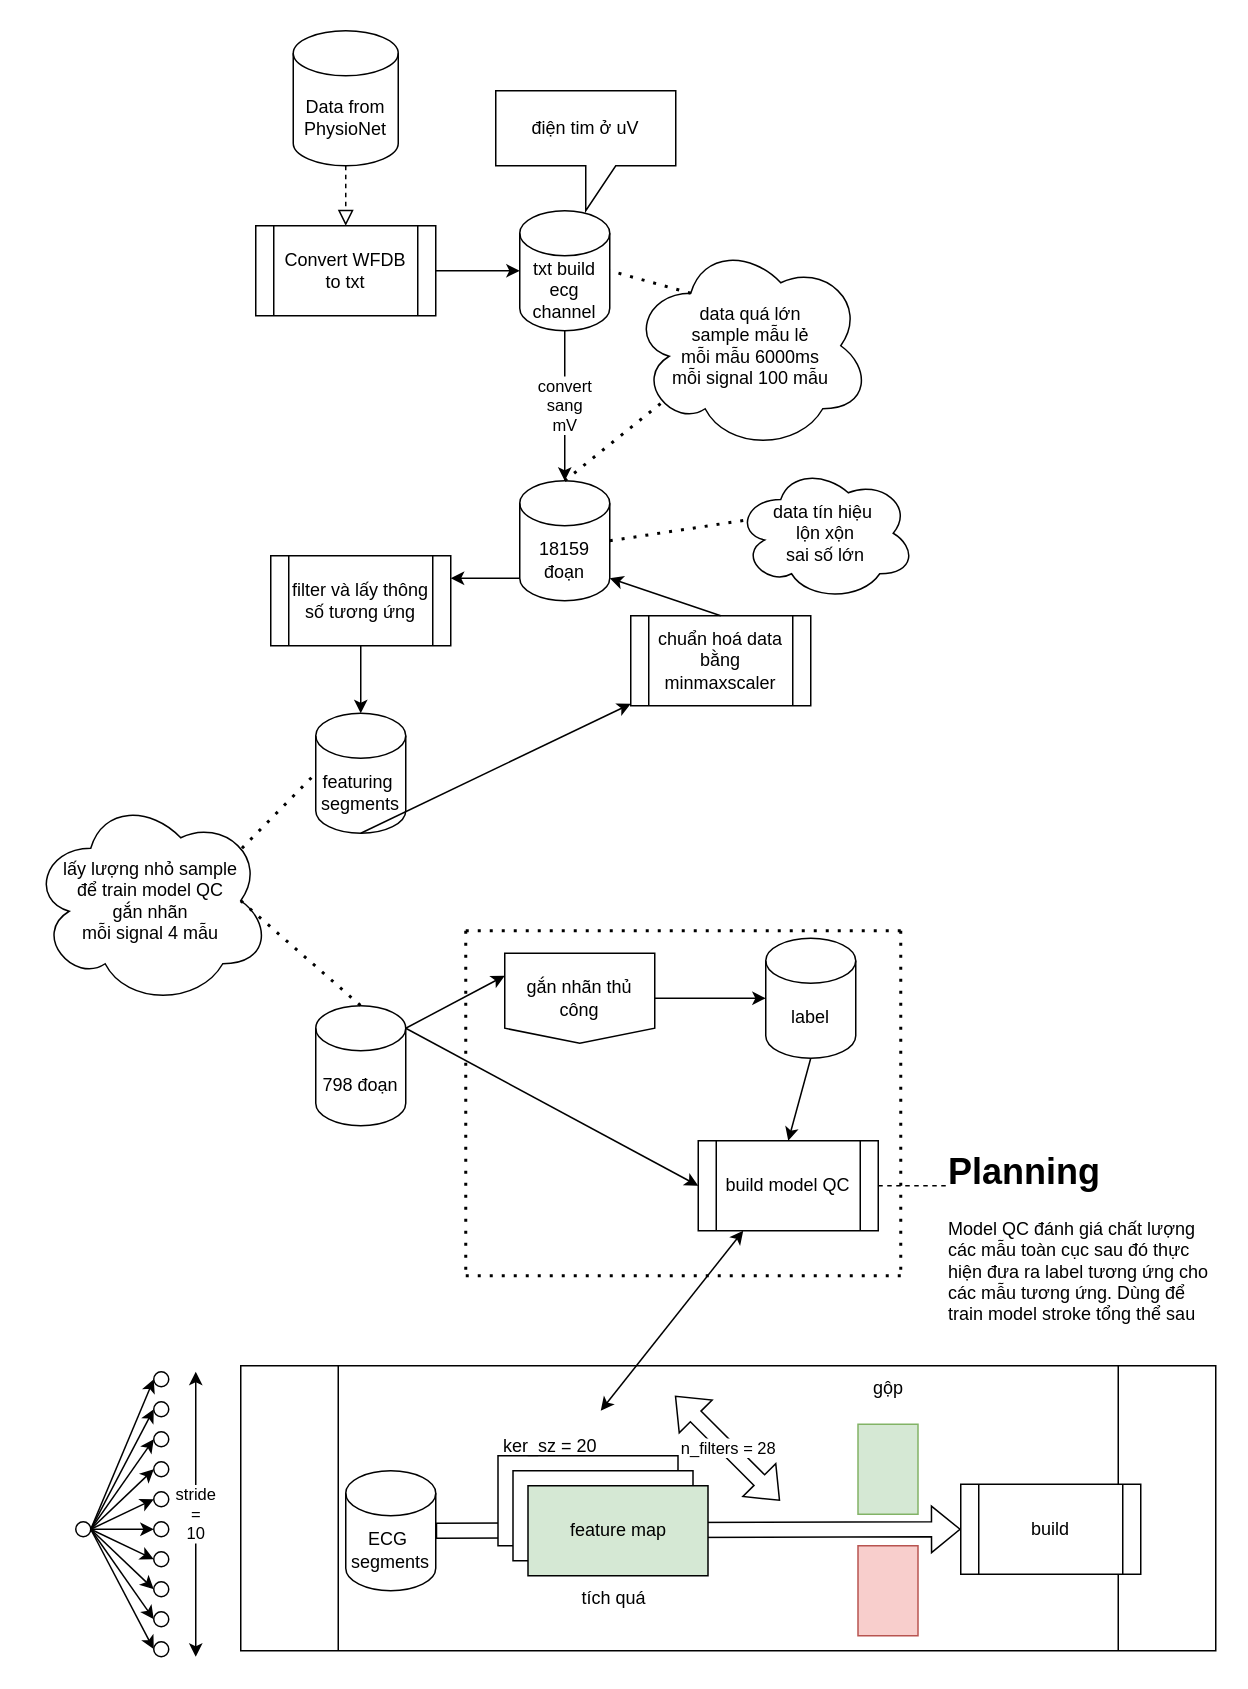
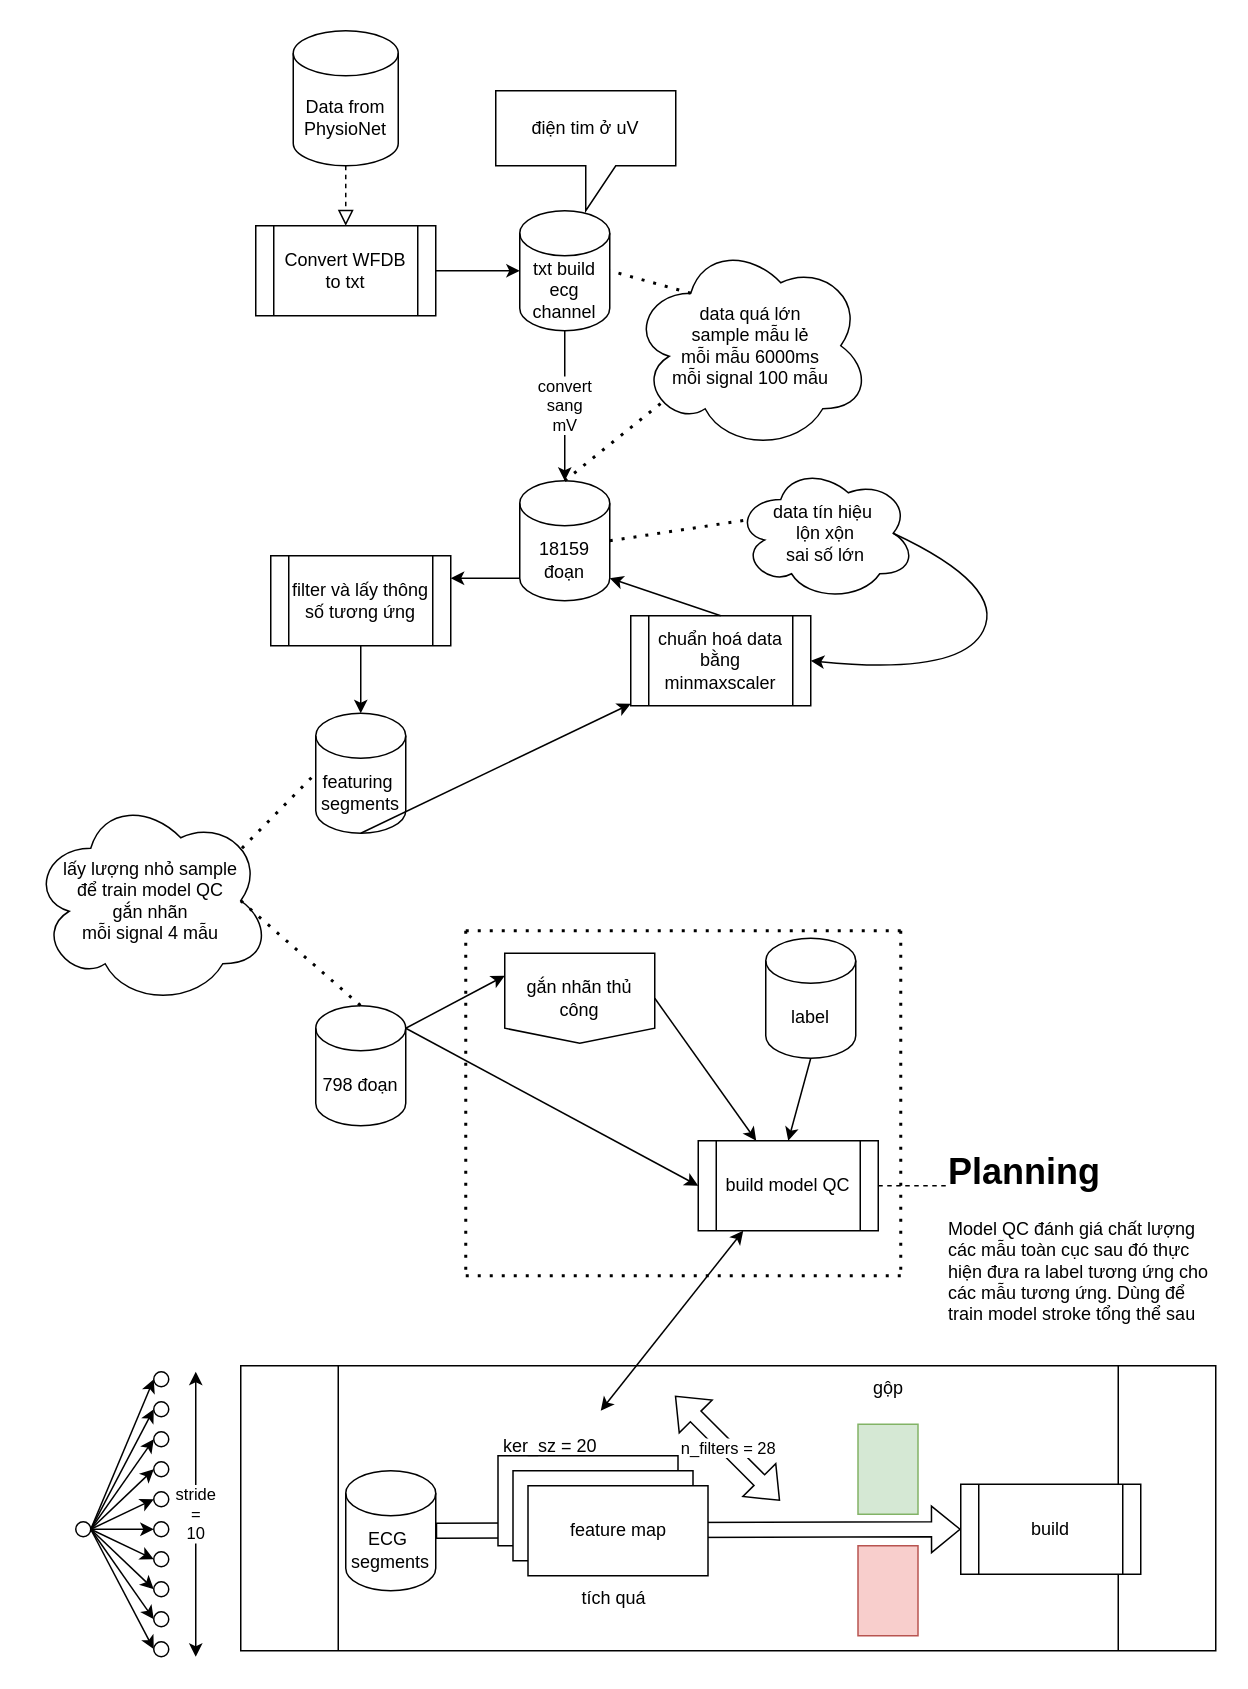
edge "data tín hiệu lộn xộn sai số lớn" -> "chuẩn hoá data bằng minmaxscaler": added
edge "gắn nhãn thủ công" -> "label": now "gắn nhãn thủ công" -> "build model QC"
node "feature map": fillcolor #d5e8d4 -> #ffffff
